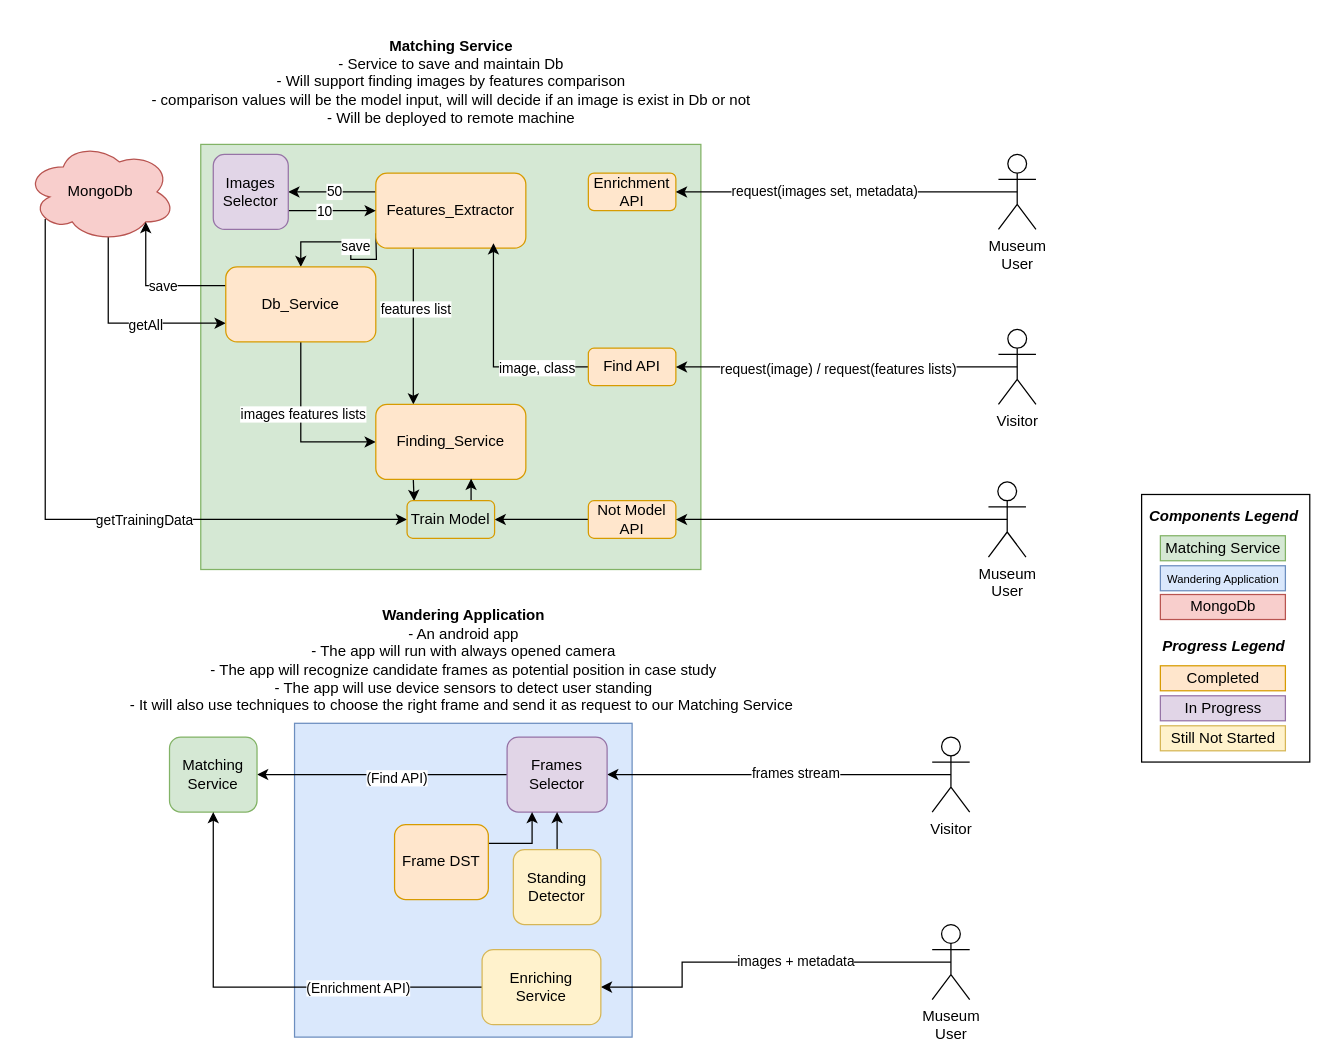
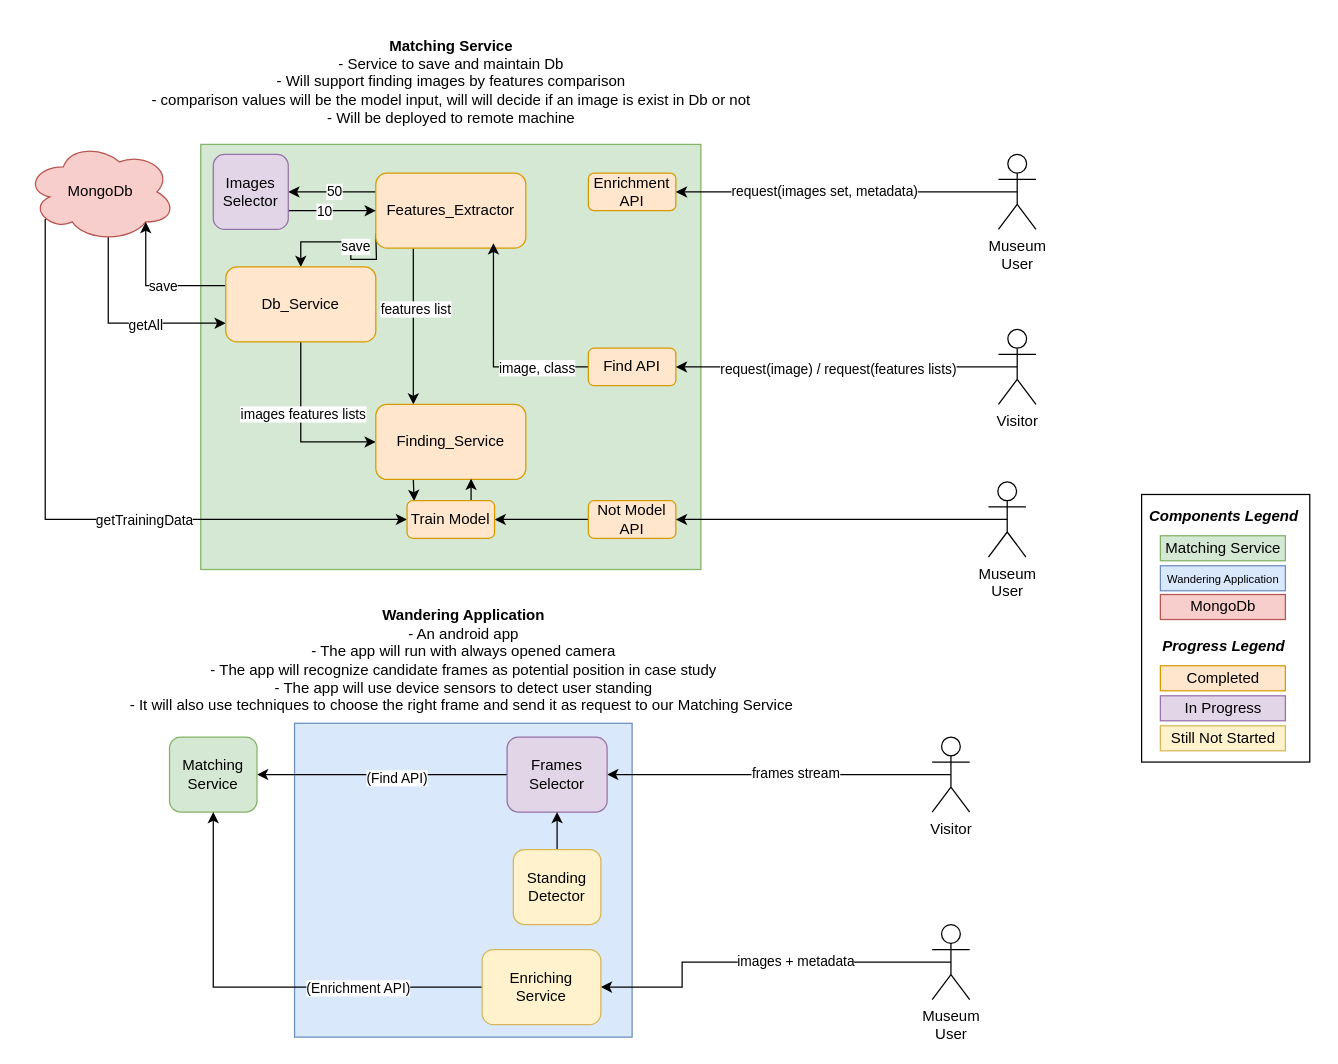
node "Train Model": fillcolor #d5e8d4 -> #ffe6cc
edge "Frame DST" -> "Frames Selector": removed
node "Frame DST": removed
